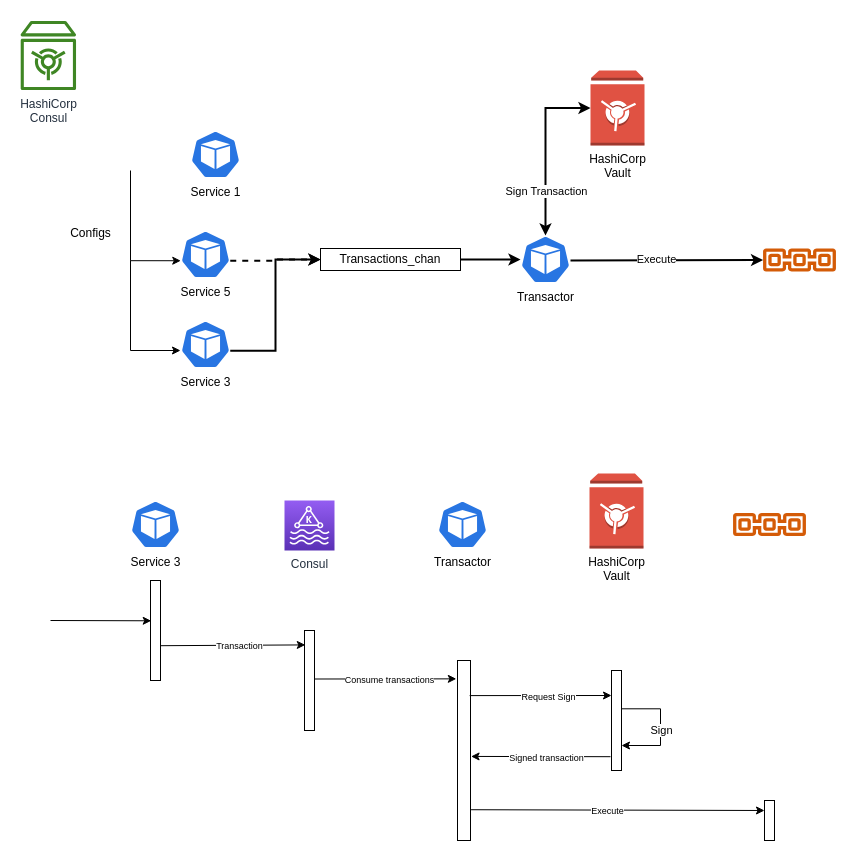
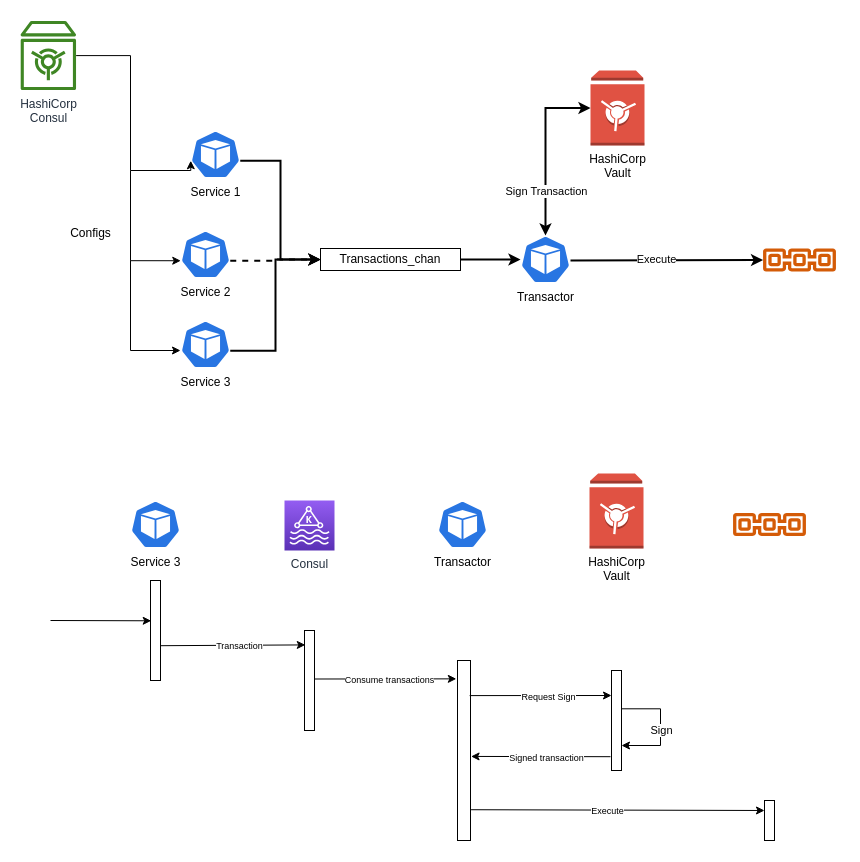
edge "HashiCorp Consul" -> "Service 1": added
edge "Service 1" -> "Transactions_chan": added
node "Service 5": label "Service 5" -> "Service 2"
